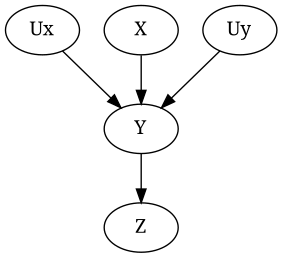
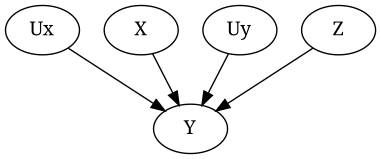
edge "Y" -> "Z": reversed
